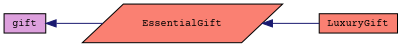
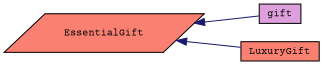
edge "EssentialGift" -> "gift": reversed
